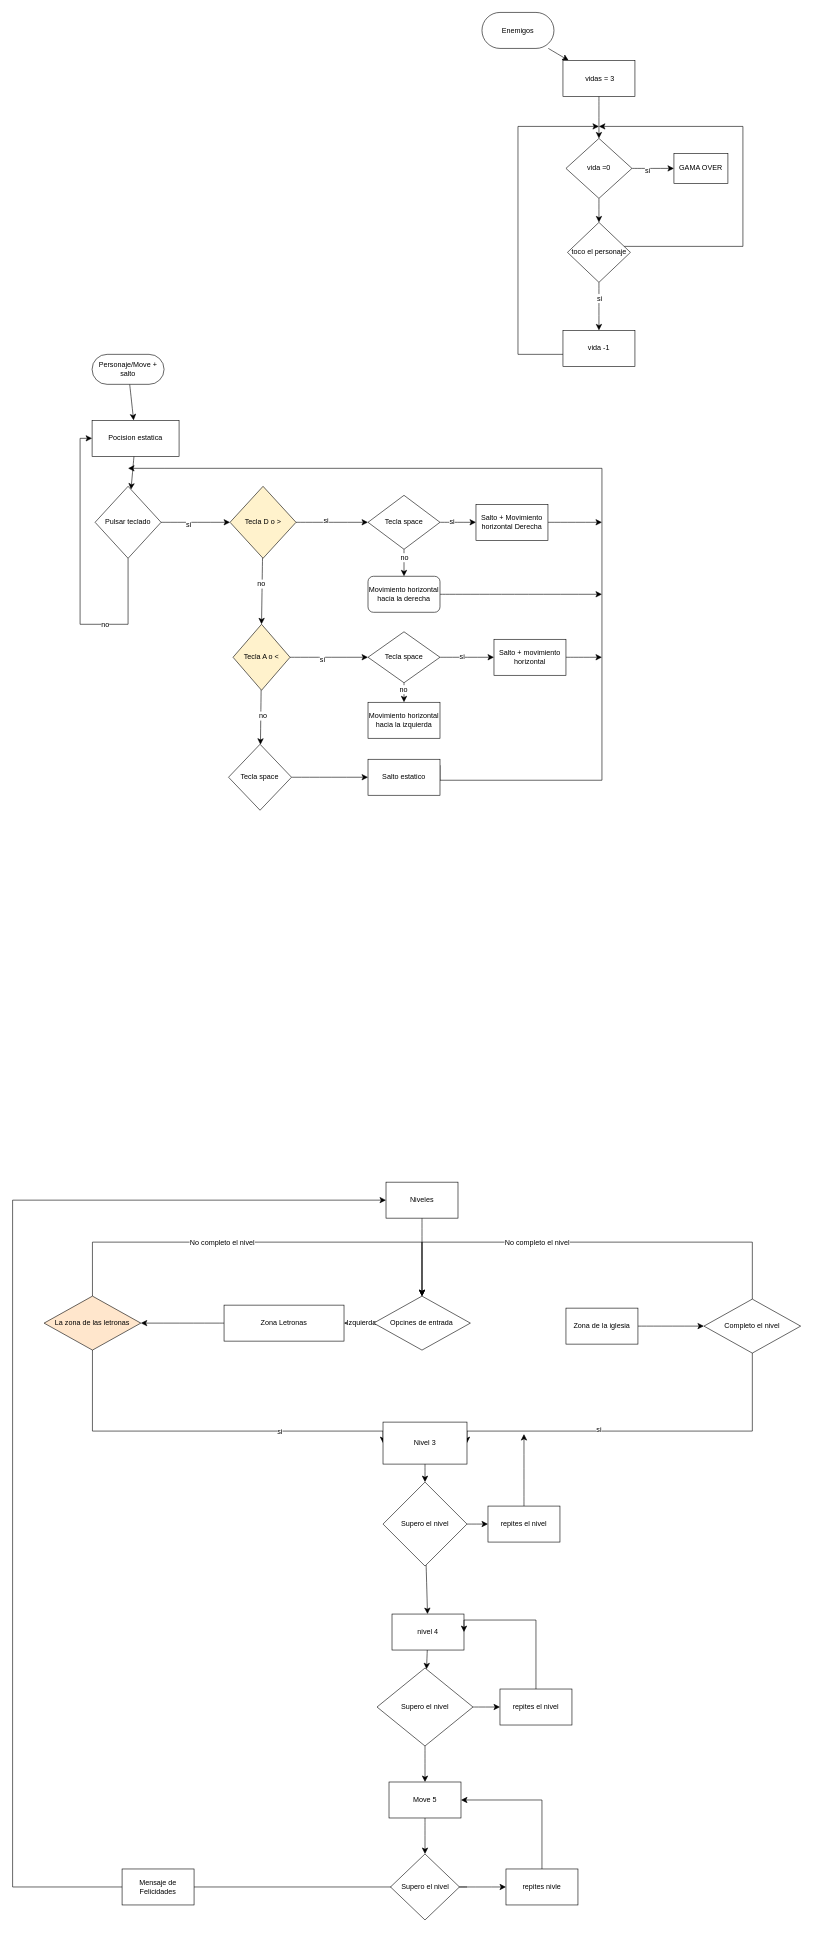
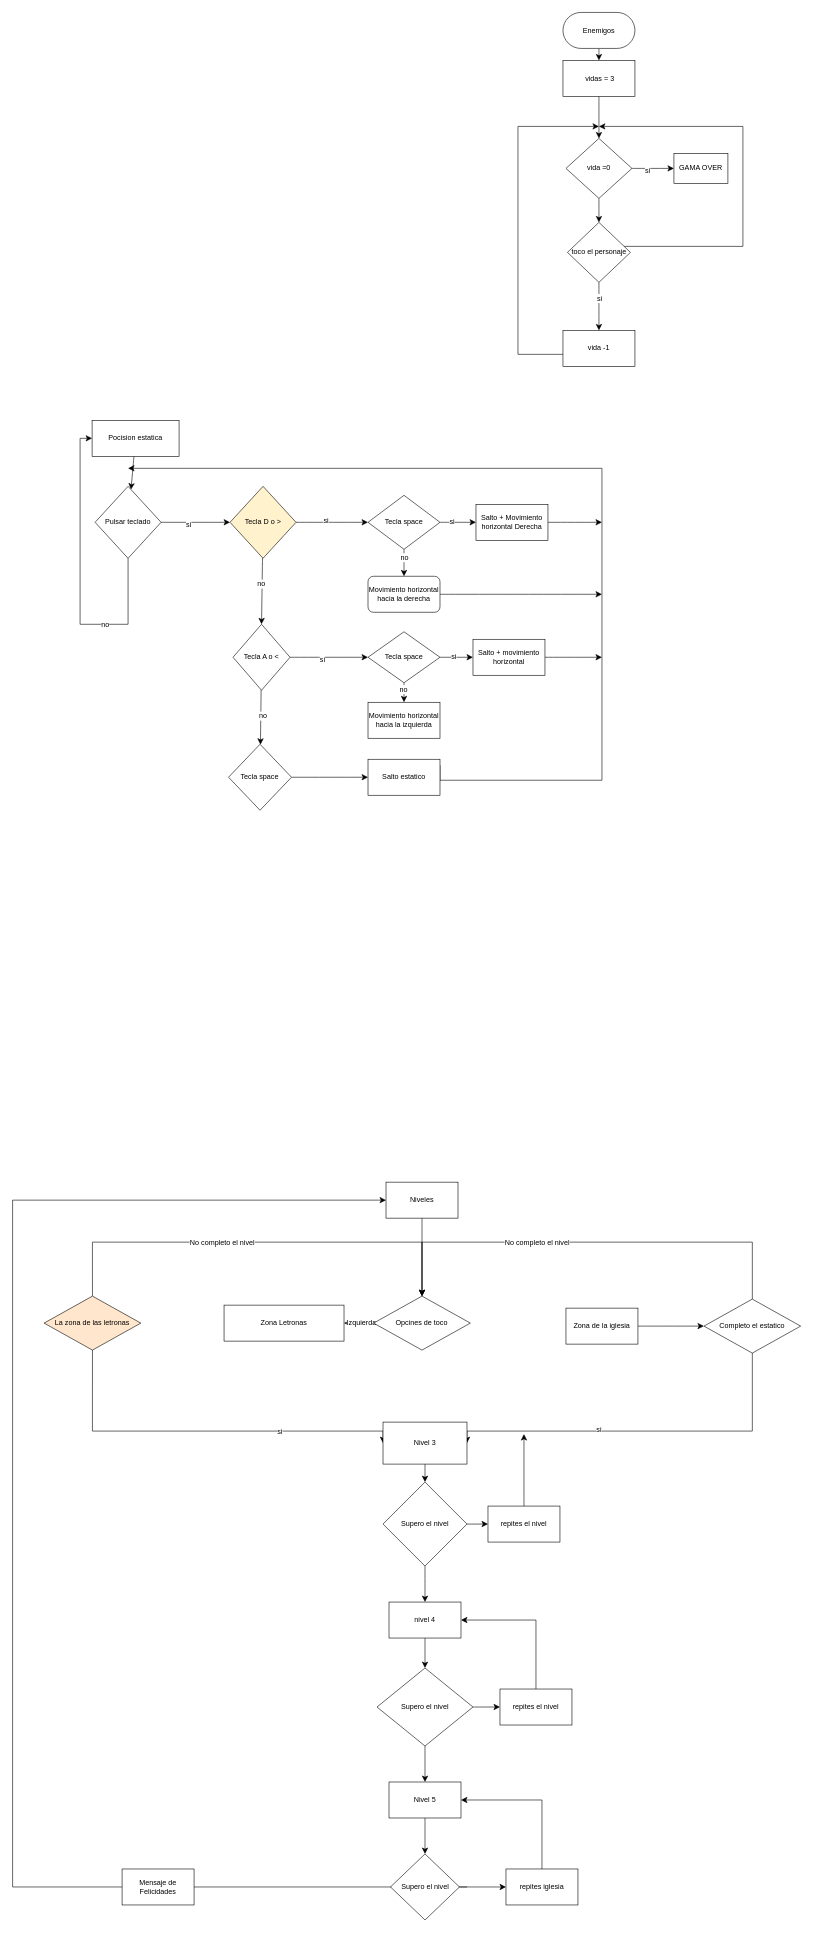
node "Enemigos": moved (518, 30) -> (599, 30)
node "Personaje/Move + salto": removed
edge "Personaje/Move + salto" -> "Pocision estatica": removed
node "Tecla A o <": fillcolor #fff2cc -> #ffffff
node "Salto + movimiento horizontal": moved (530, 657) -> (509, 657)
edge "Zona Letronas" -> "La zona de las letronas": removed
node "Opcines de entrada": label "Opcines de entrada" -> "Opcines de toco"
node "Completo el nivel": label "Completo el nivel" -> "Completo el estatico"
node "nivel 4": moved (428, 1632) -> (425, 1620)
node "Move 5": label "Move 5" -> "Nivel 5"
node "repites nivle": label "repites nivle" -> "repites iglesia"
